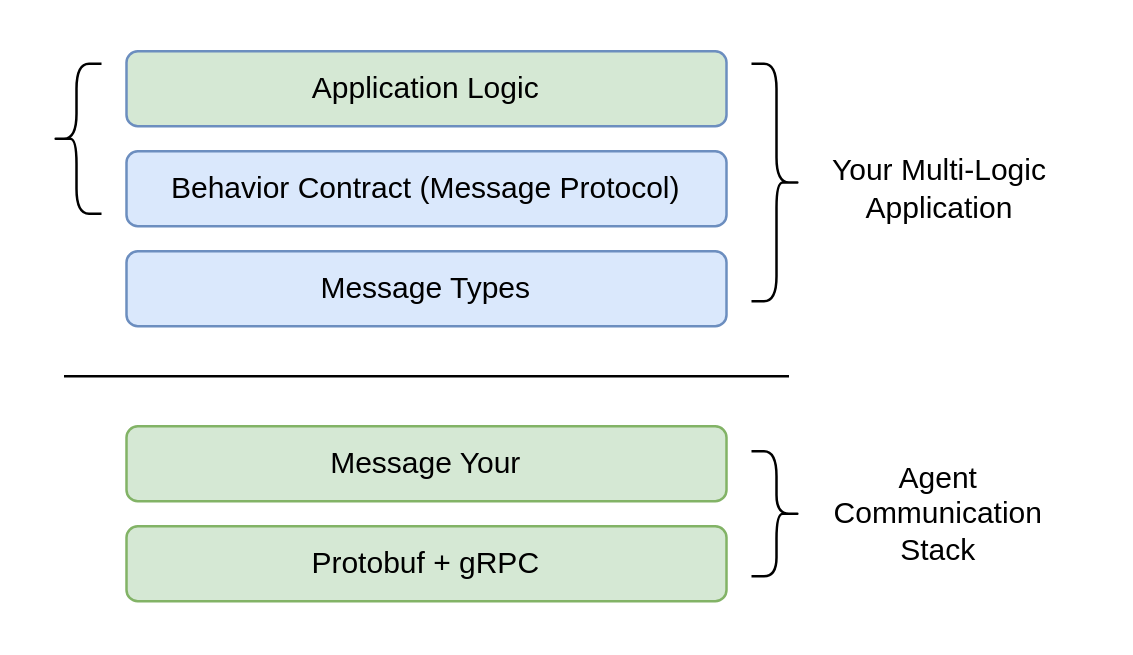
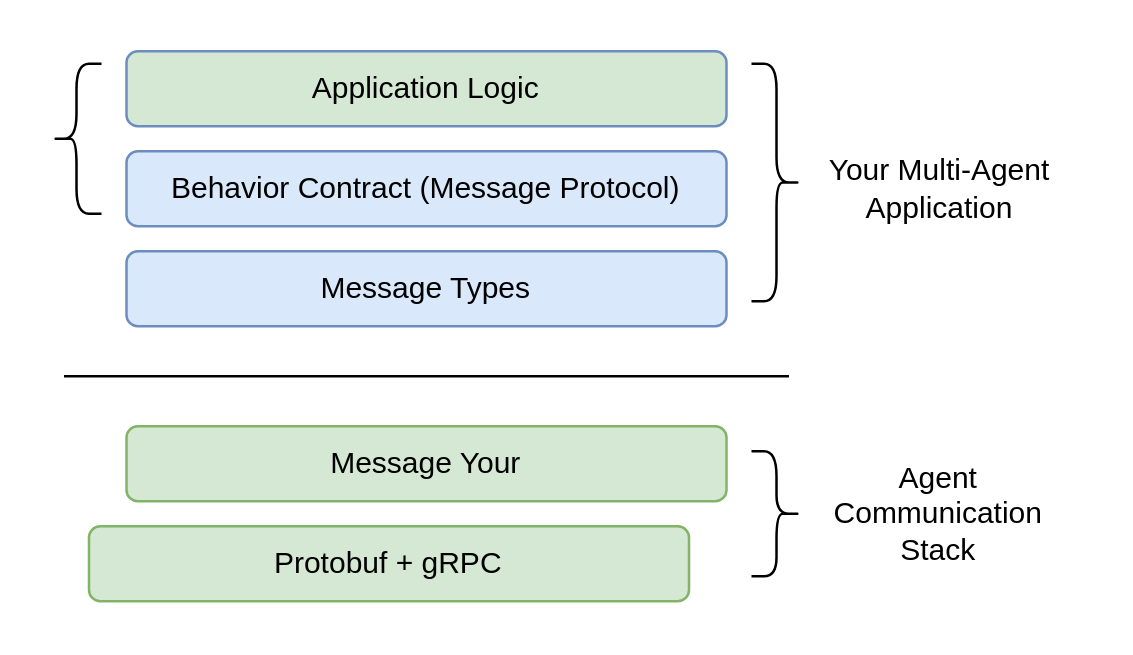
node "Your Multi-Logic Application": label "Your Multi-Logic Application" -> "Your Multi-Agent Application"
node "Protobuf + gRPC": moved (426, 564) -> (389, 564)
